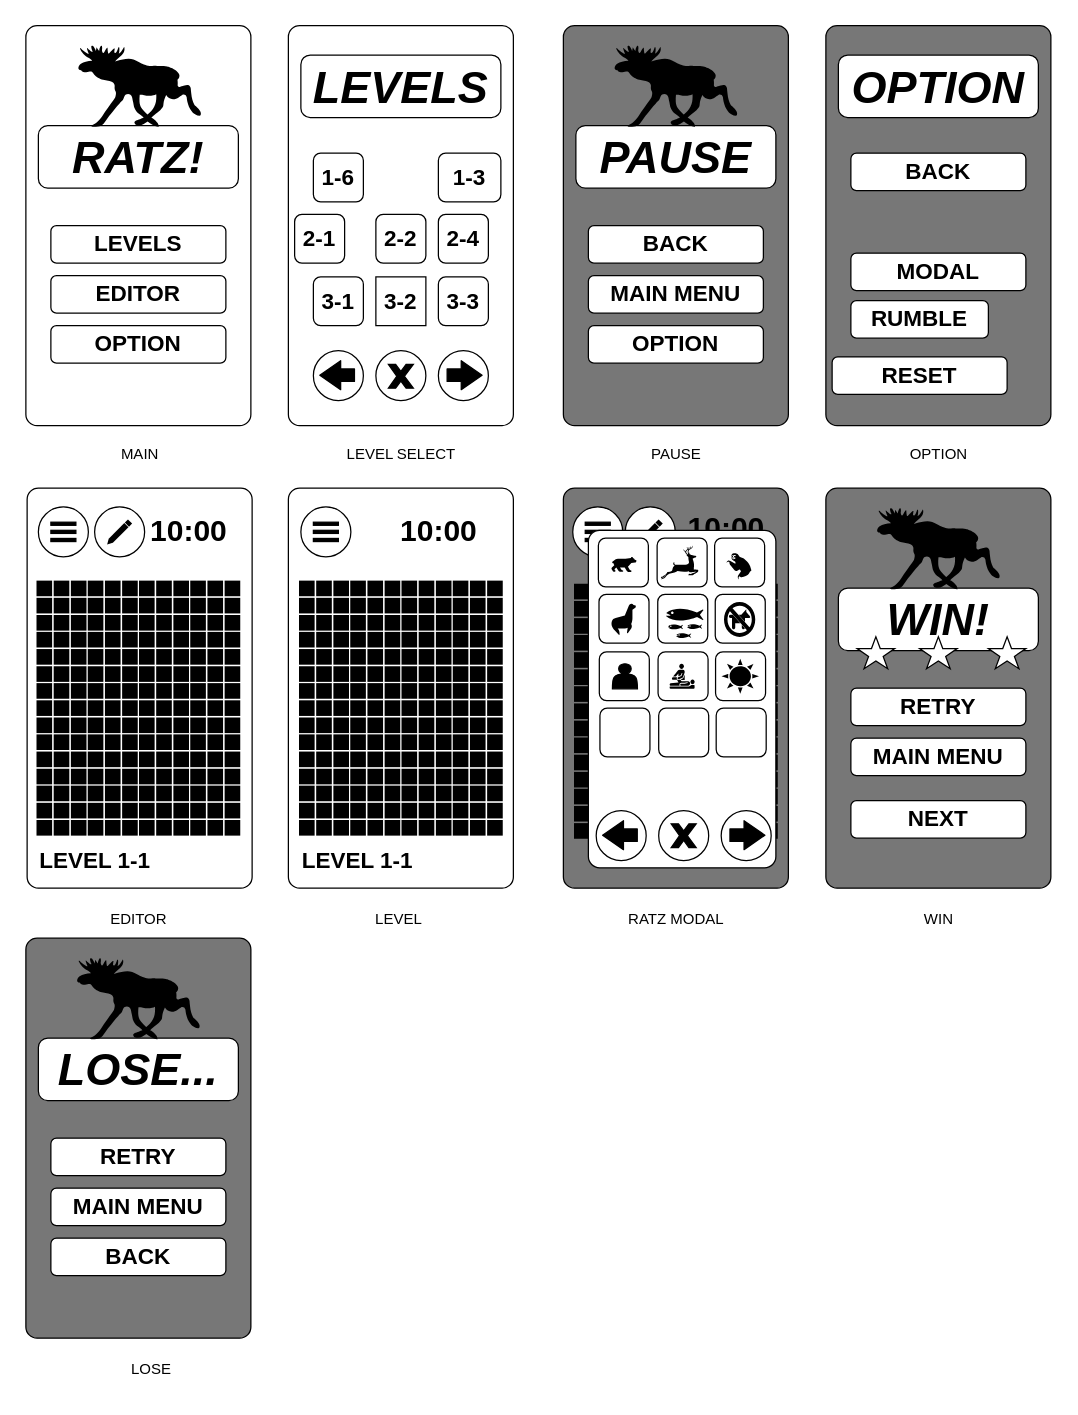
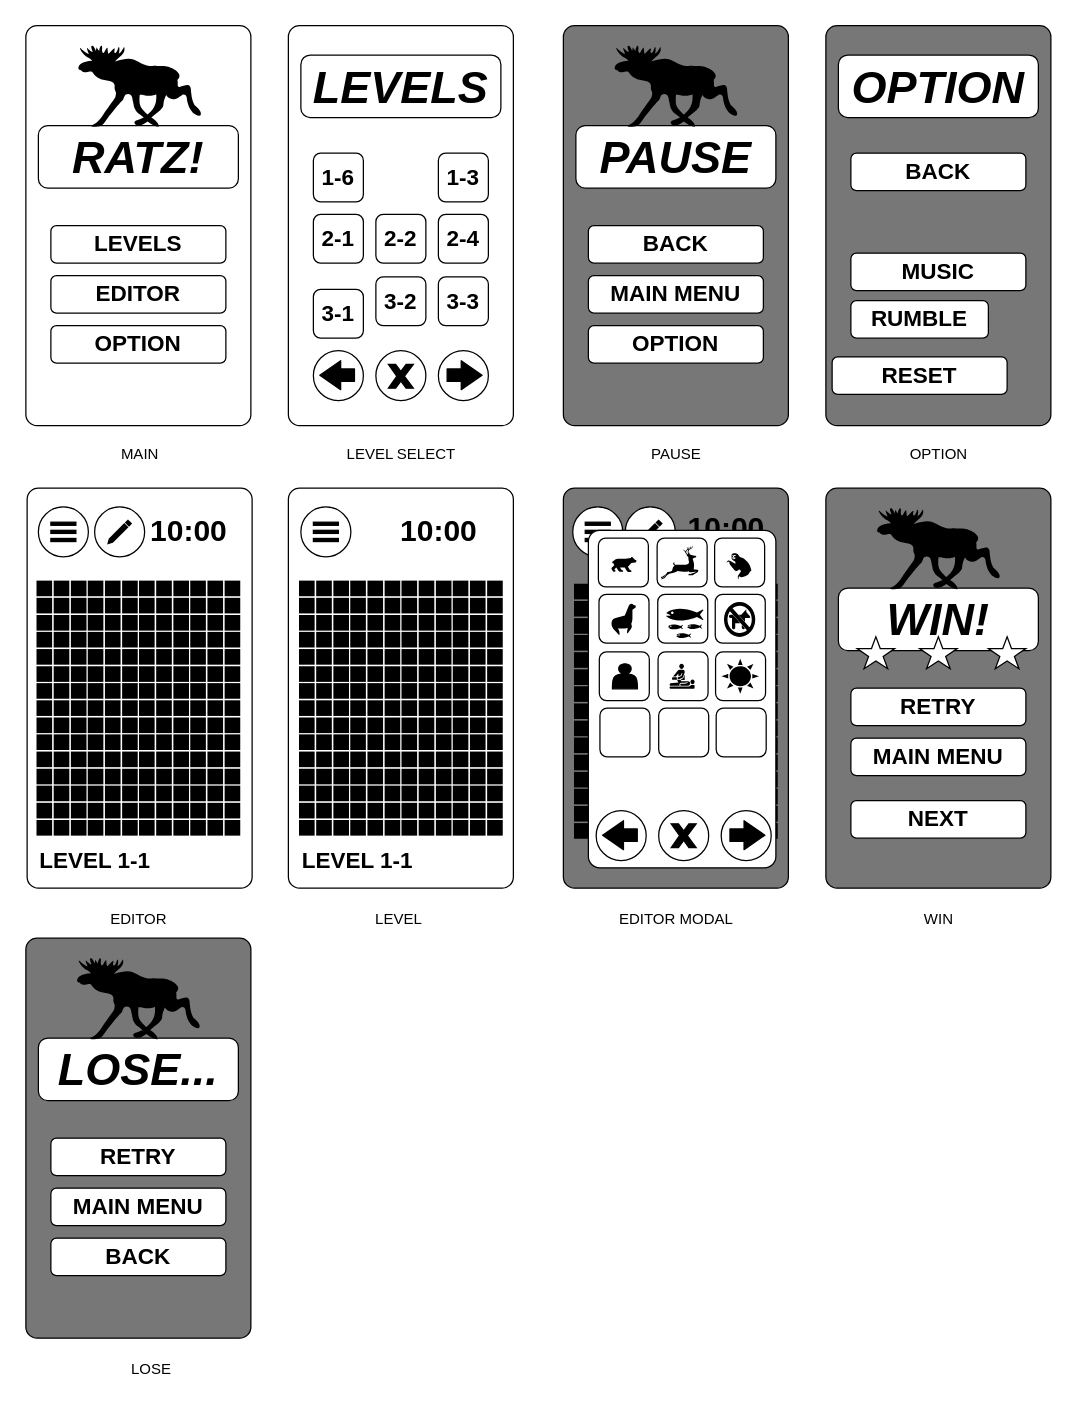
node "1-3": size 63x49 -> 50x49
node "2-1": moved (319, 239) -> (338, 239)
node "MODAL": label "MODAL" -> "MUSIC"
node "3-1": moved (338, 301) -> (338, 314)
node "3-2": shape rectangle -> rounded rectangle
node "RATZ MODAL": label "RATZ MODAL" -> "EDITOR MODAL"
